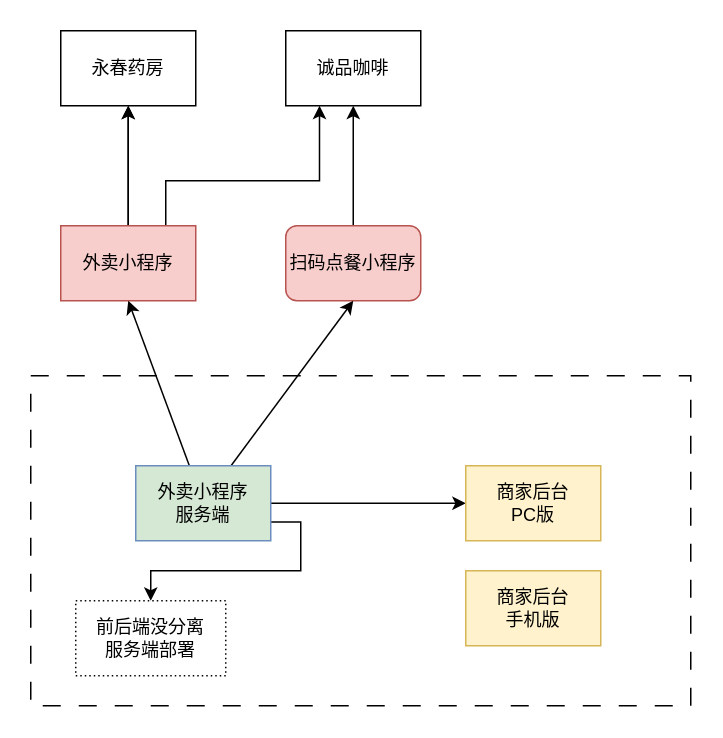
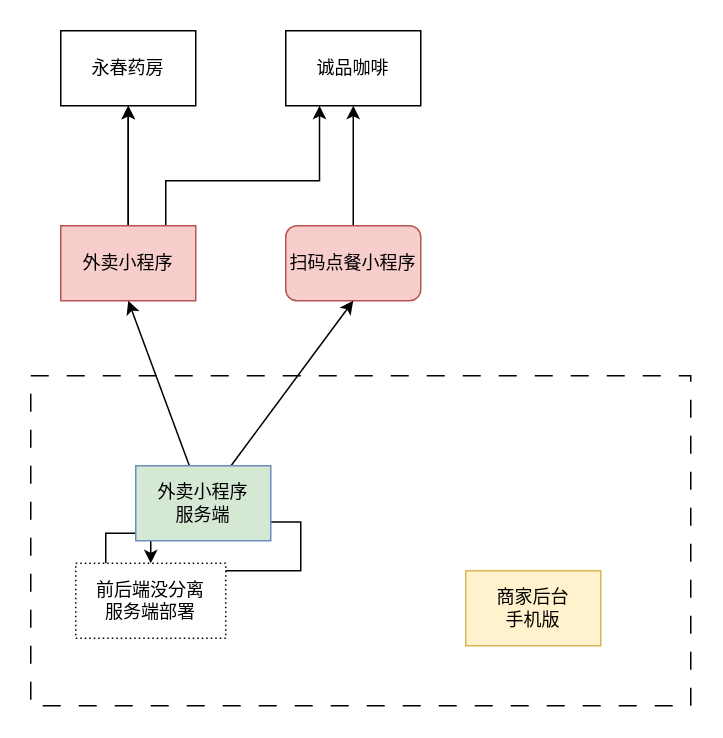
edge "外卖小程序 服务端" -> "商家后台 PC版": removed
node "商家后台 PC版": removed
node "前后端没分离 服务端部署": moved (151, 638) -> (151, 601)
